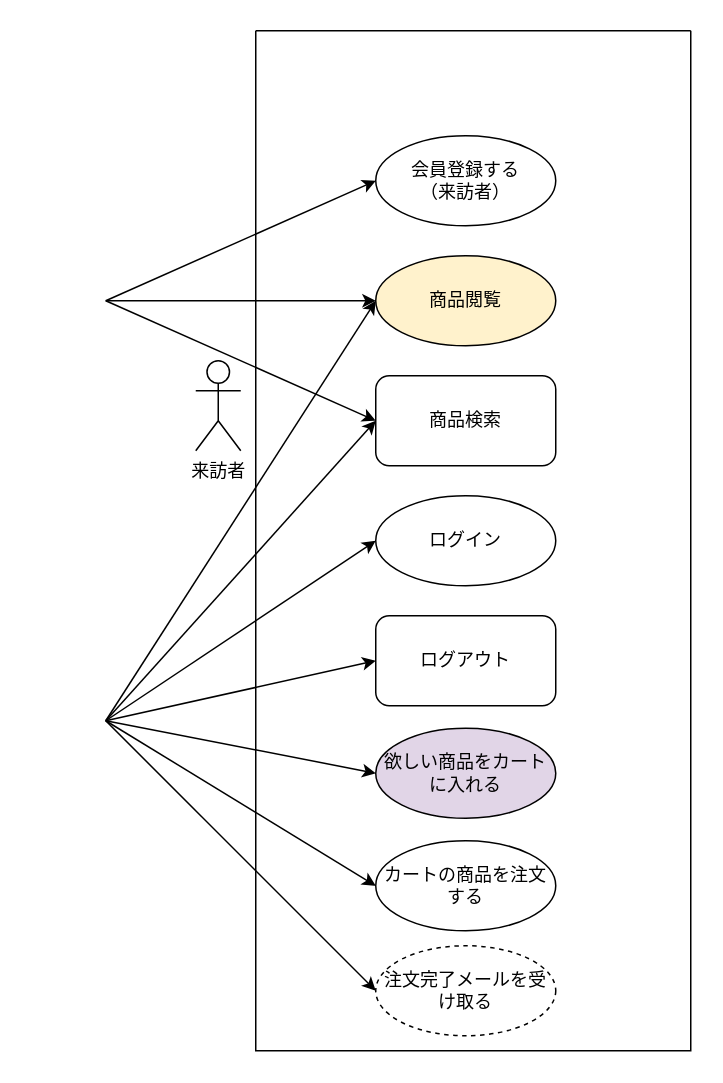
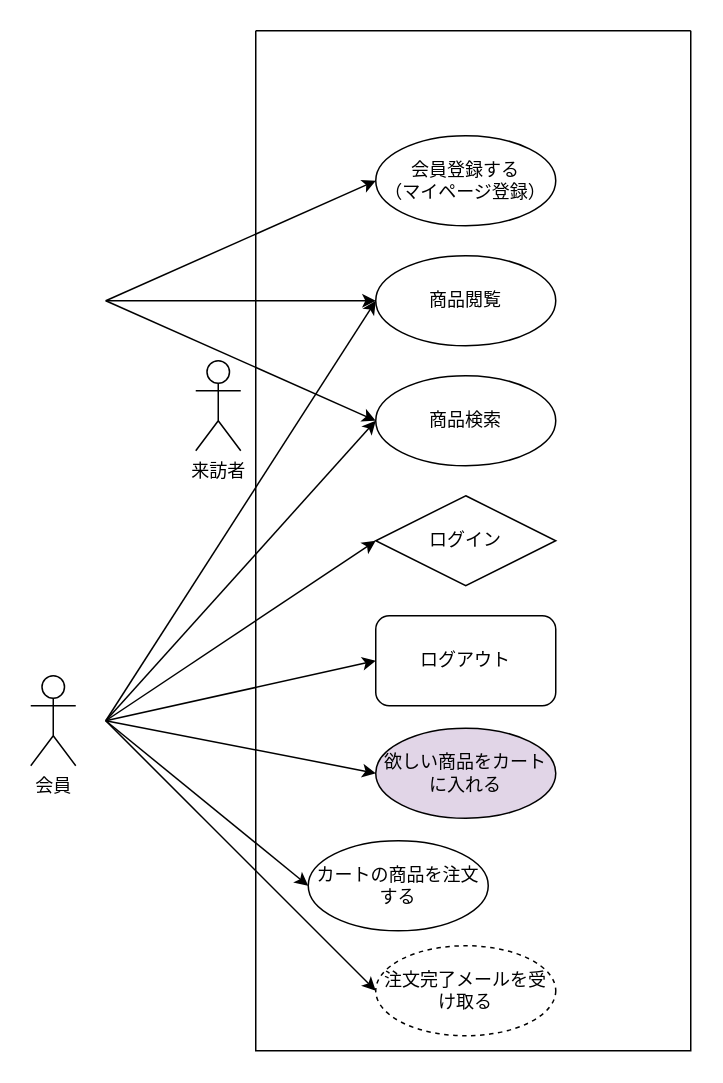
node "会員登録する （来訪者）": label "会員登録する （来訪者）" -> "会員登録する （マイページ登録）"
node "商品閲覧": fillcolor #fff2cc -> #ffffff
node "商品検索": shape rounded rectangle -> ellipse
node "ログイン": shape ellipse -> diamond
node "会員": added
node "カートの商品を注文する": moved (466, 886) -> (398, 886)
